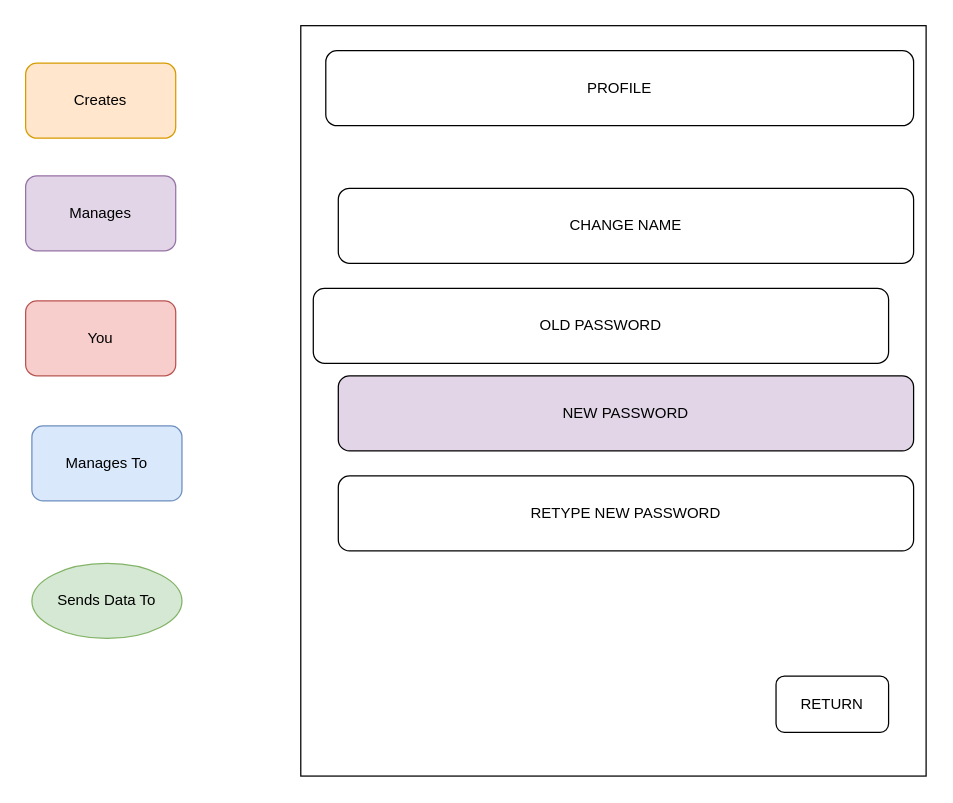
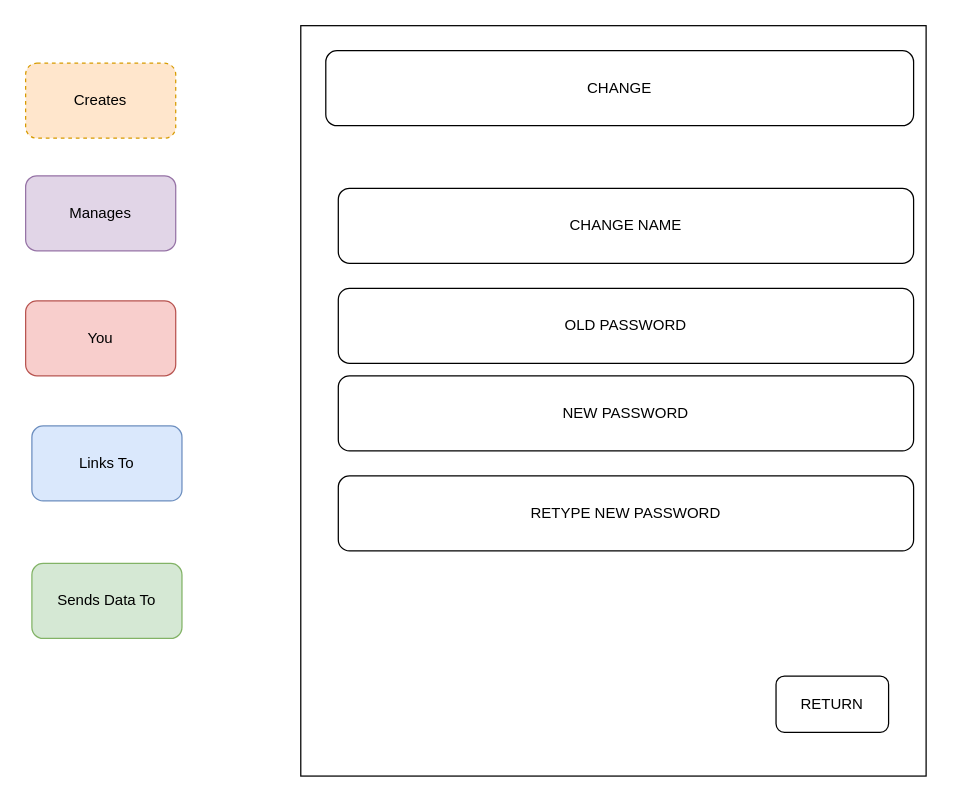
node "PROFILE": label "PROFILE" -> "CHANGE"
node "Creates": style solid -> dashed
node "OLD PASSWORD": moved (601, 326) -> (626, 326)
node "NEW PASSWORD": fillcolor #e1d5e7 -> #ffffff
node "Manages To": label "Manages To" -> "Links To"
node "Sends Data To": shape ellipse -> rounded rectangle
